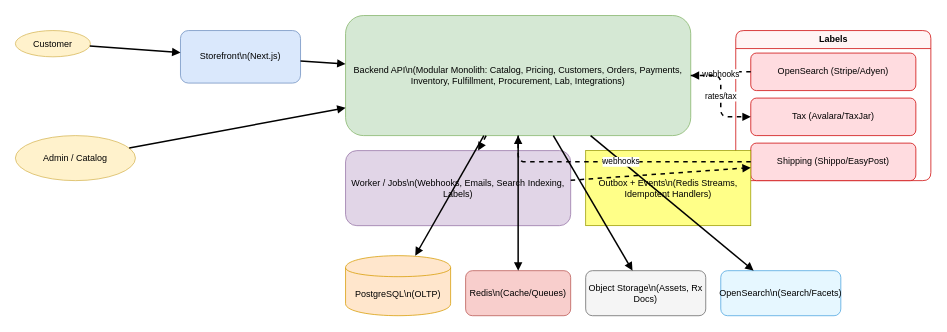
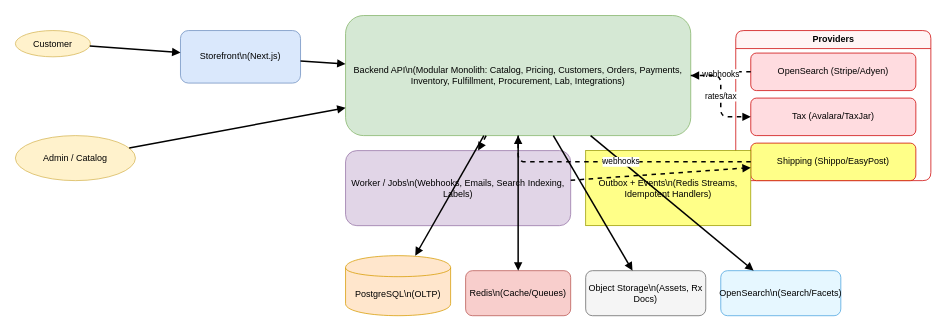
node "Labels": label "Labels" -> "Providers"
node "Shipping (Shippo/EasyPost)": fillcolor #ffdce0 -> #ffff88
